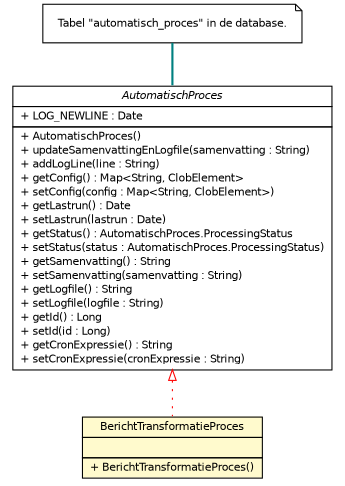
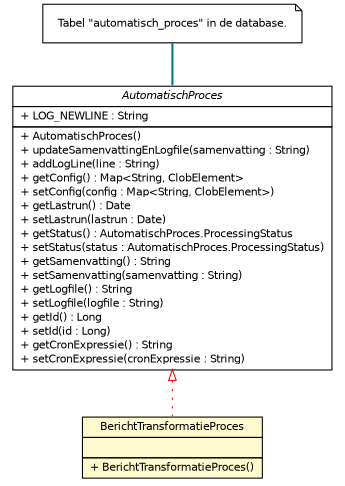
node "AutomatischProces": text "+ LOG_NEWLINE : Date" -> "+ LOG_NEWLINE : String"
